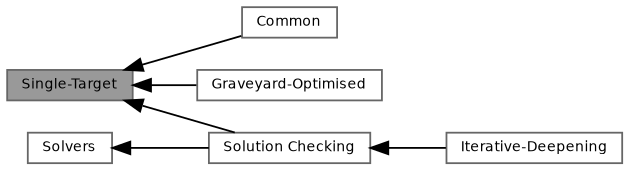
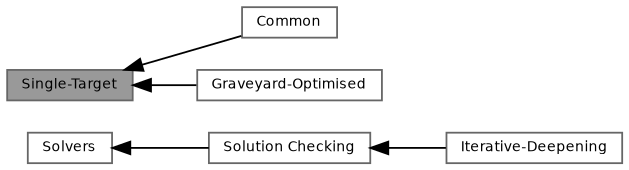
edge "Solution Checking" -> "Single-Target": removed
